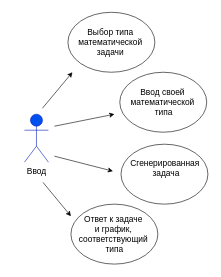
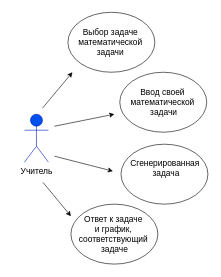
node "Выбор типа математической задачи": label "Выбор типа математической задачи" -> "Выбор задаче математической задачи"
node "Ввод своей математической типа": label "Ввод своей математической типа" -> "Ввод своей математической задачи"
node "Ввод": label "Ввод" -> "Учитель"
node "Учитель математики": label "Учитель математики" -> "Учитель график"
node "Ответ к задаче и график, соответствующий типа": label "Ответ к задаче и график, соответствующий типа" -> "Ответ к задаче и график, соответствующий задаче"
